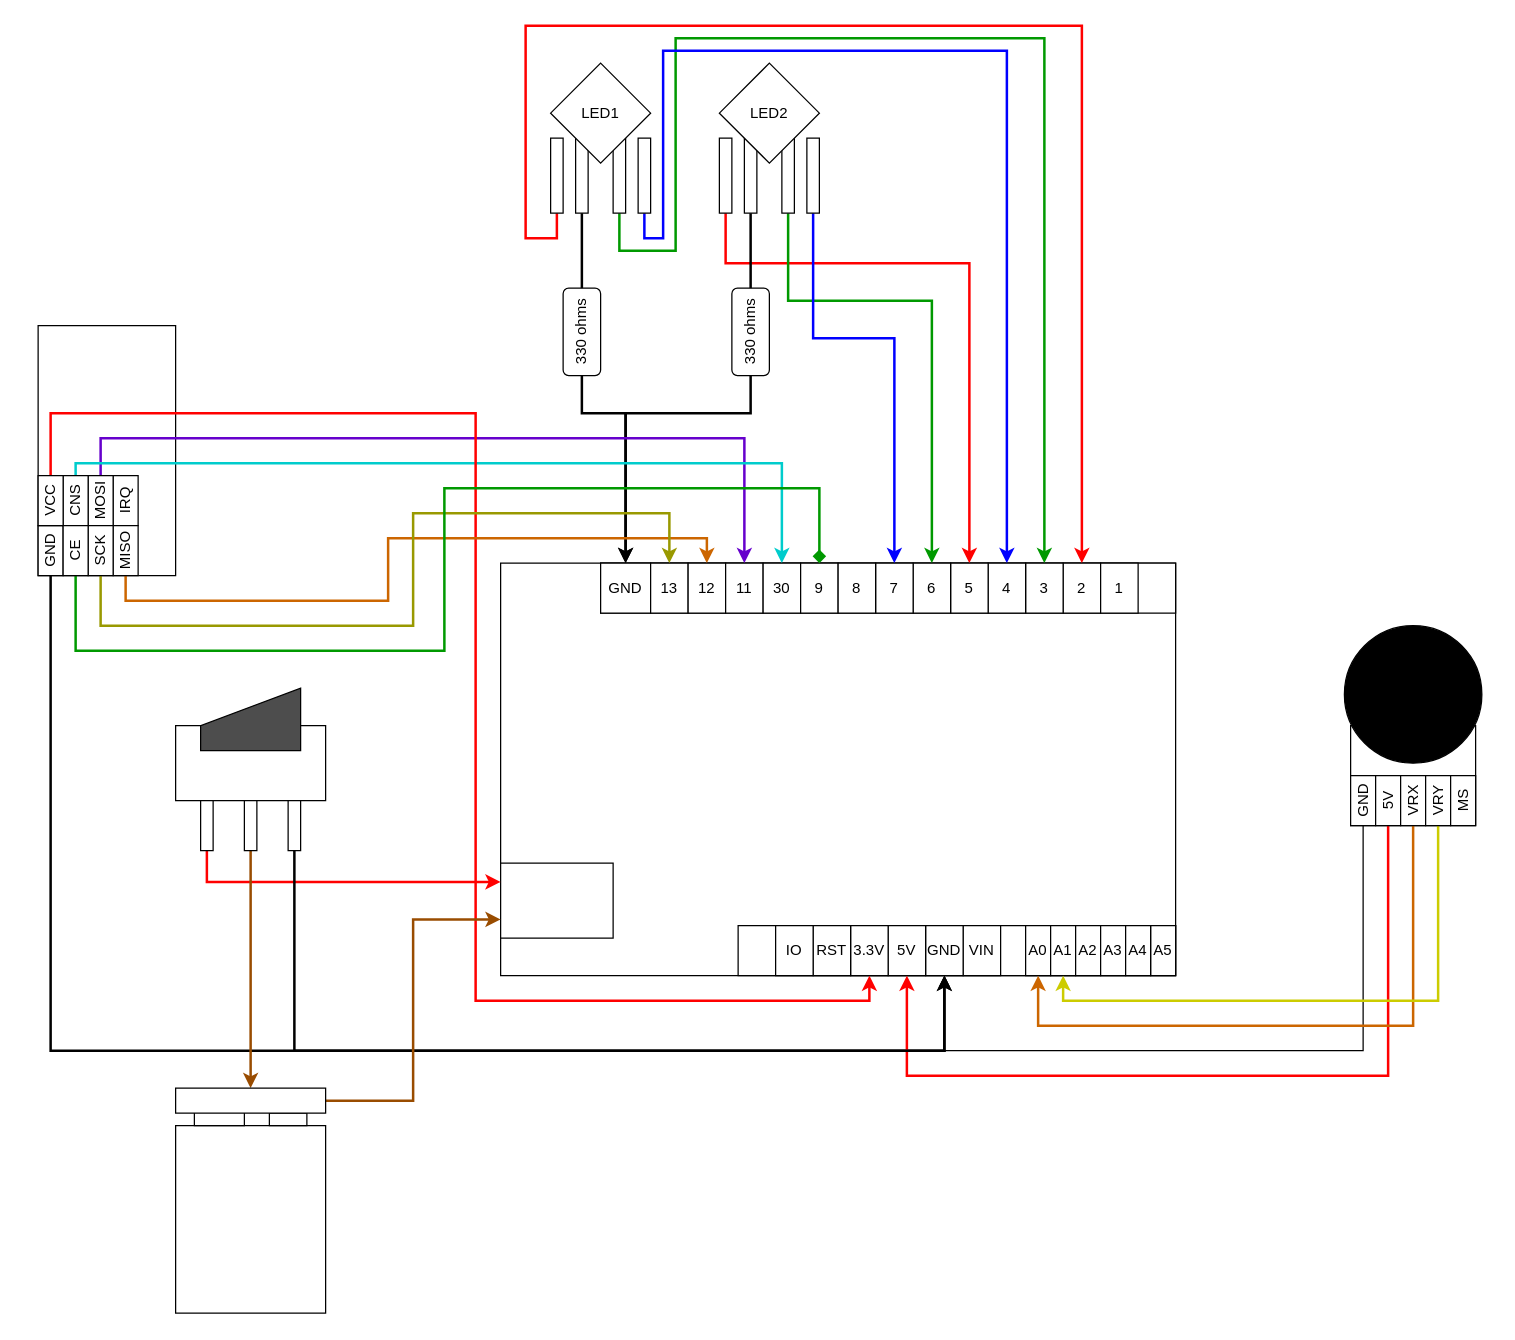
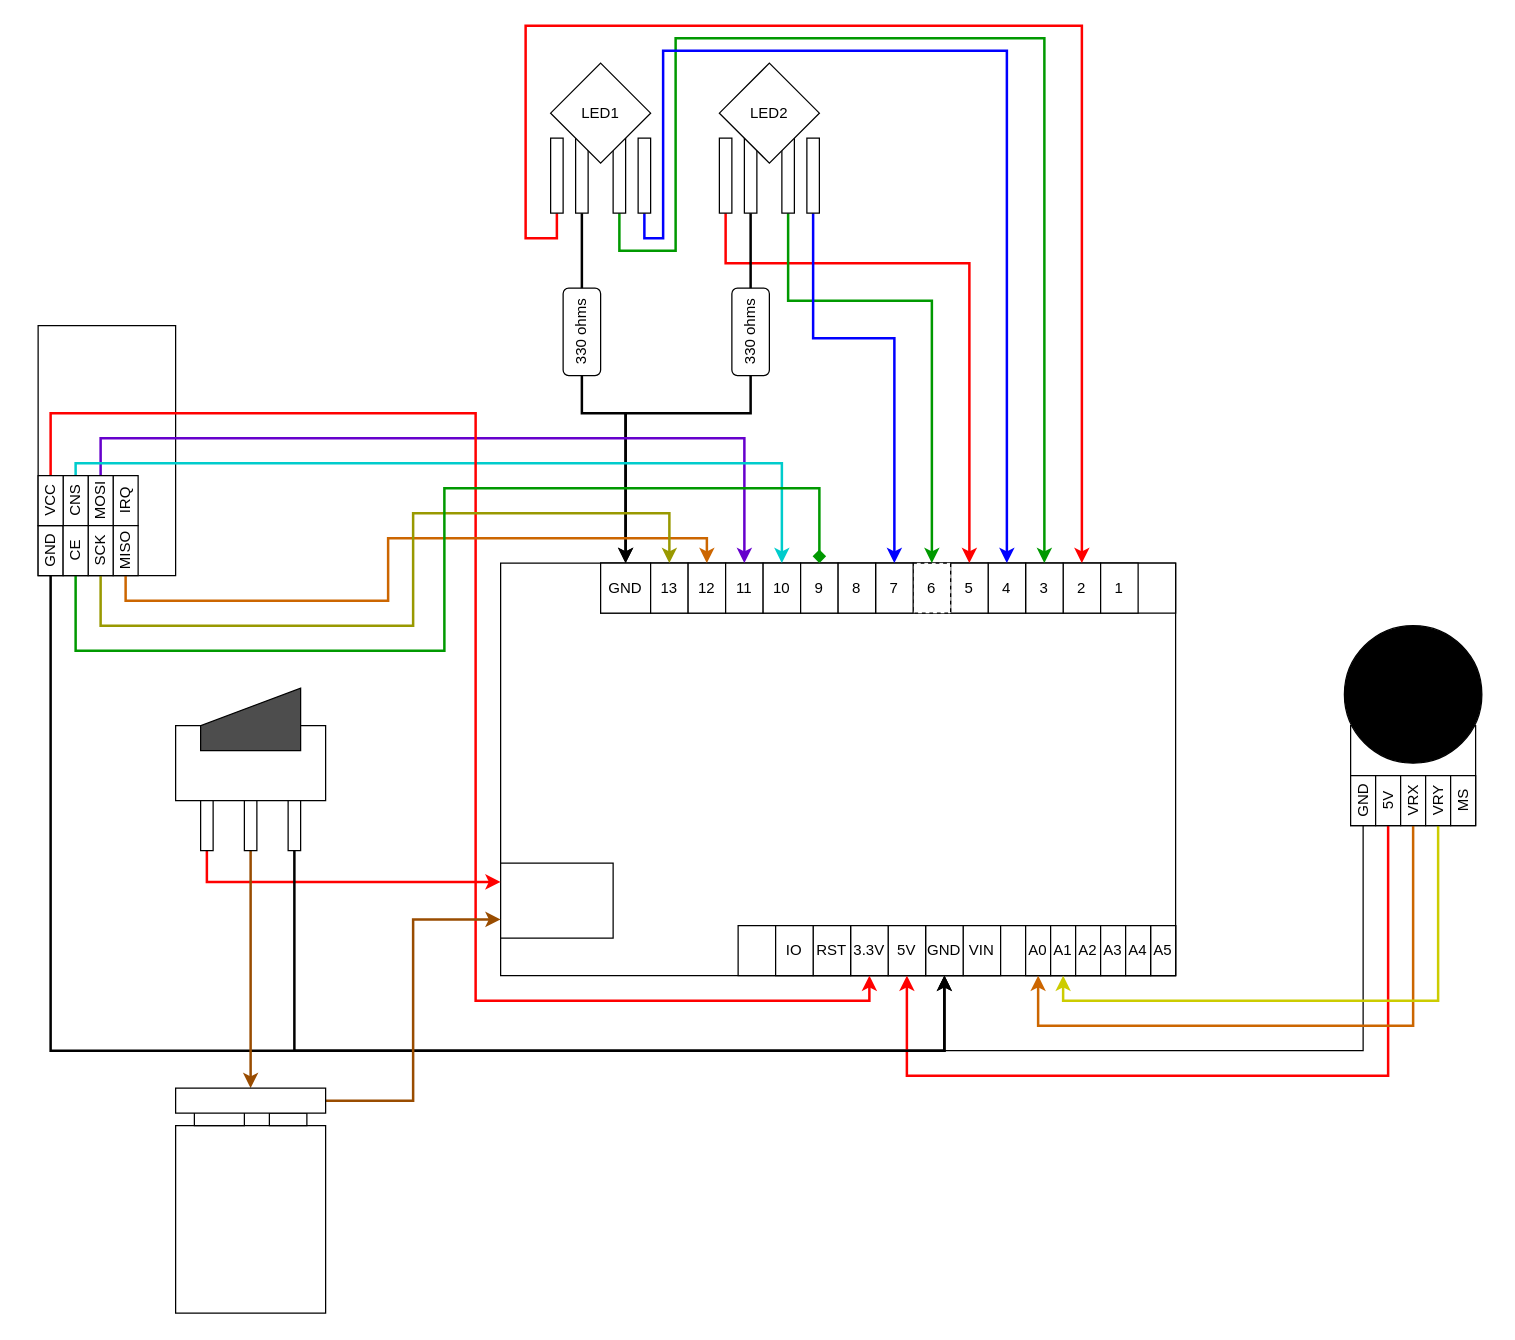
node "30": label "30" -> "10"
node "6": style solid -> dashed
